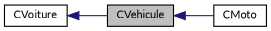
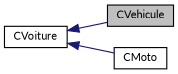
edge "CMoto" -> "CVehicule": now "CMoto" -> "CVoiture"
